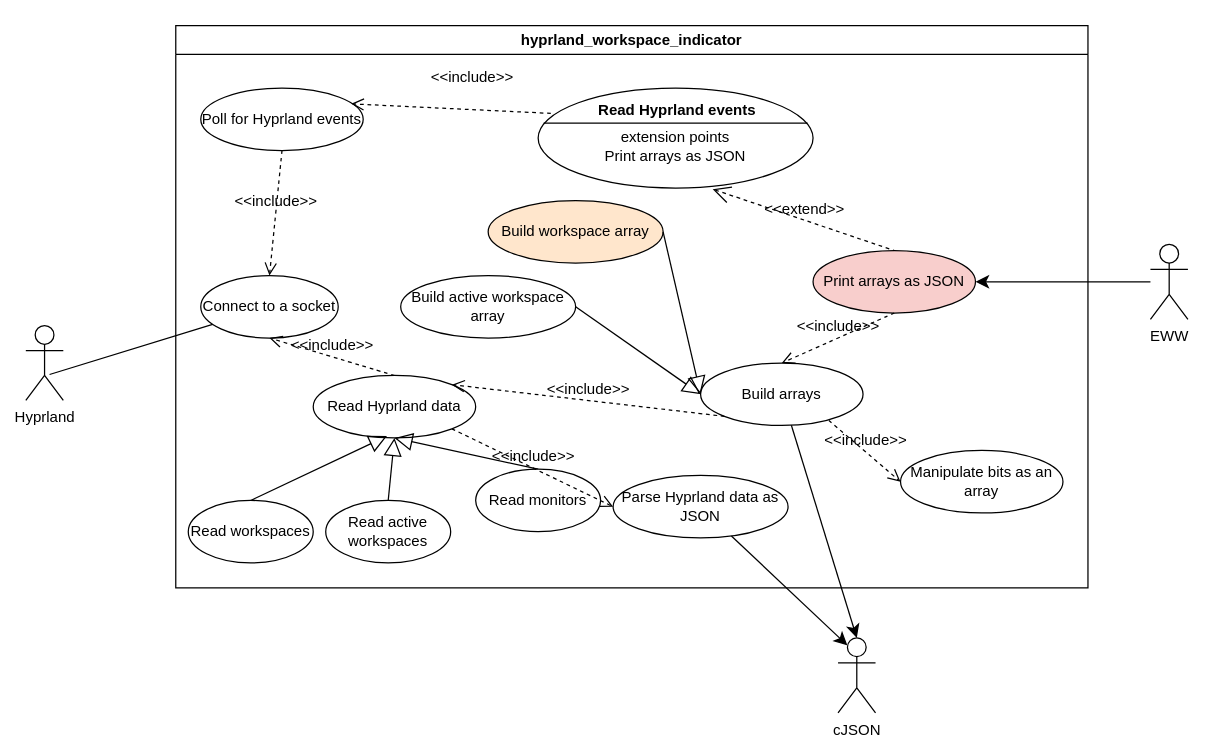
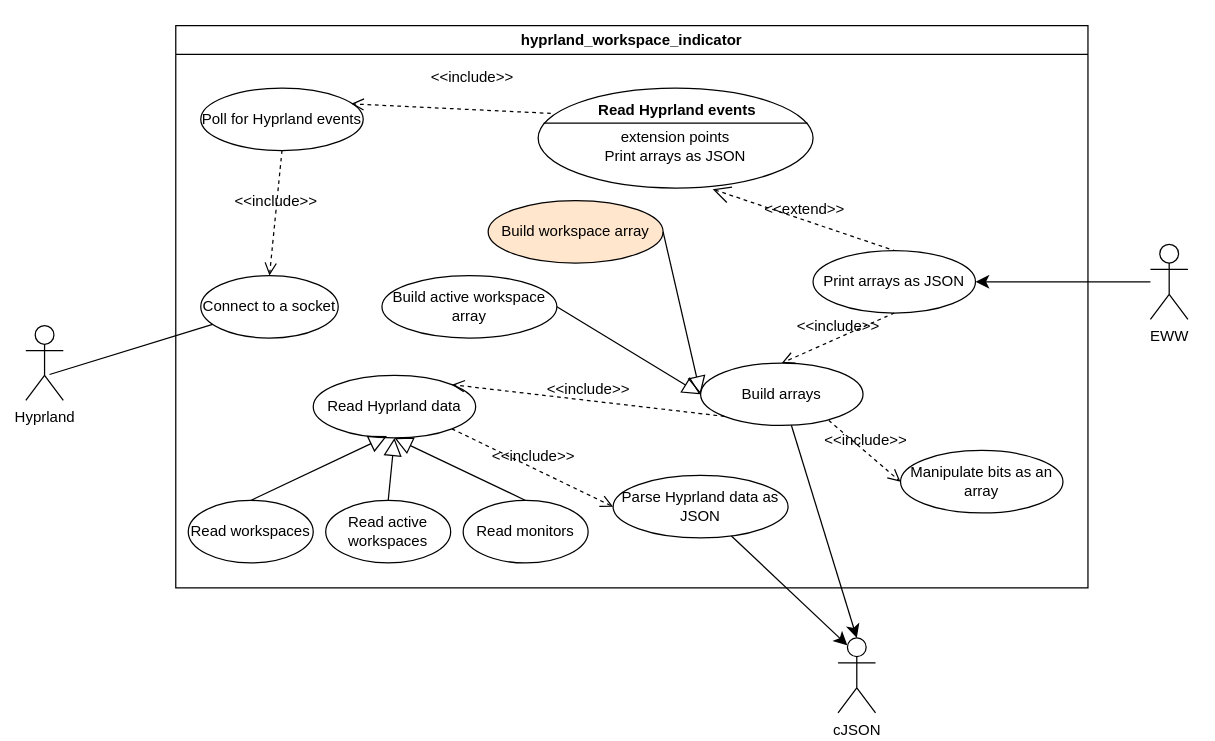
node "Print arrays as JSON": fillcolor #f8cecc -> #ffffff
node "Build active workspace array": moved (488, 307) -> (469, 307)
edge "Read Hyprland data" -> "Connect to a socket": removed, label "<<include>>"
node "Read monitors": moved (538, 501) -> (526, 532)
